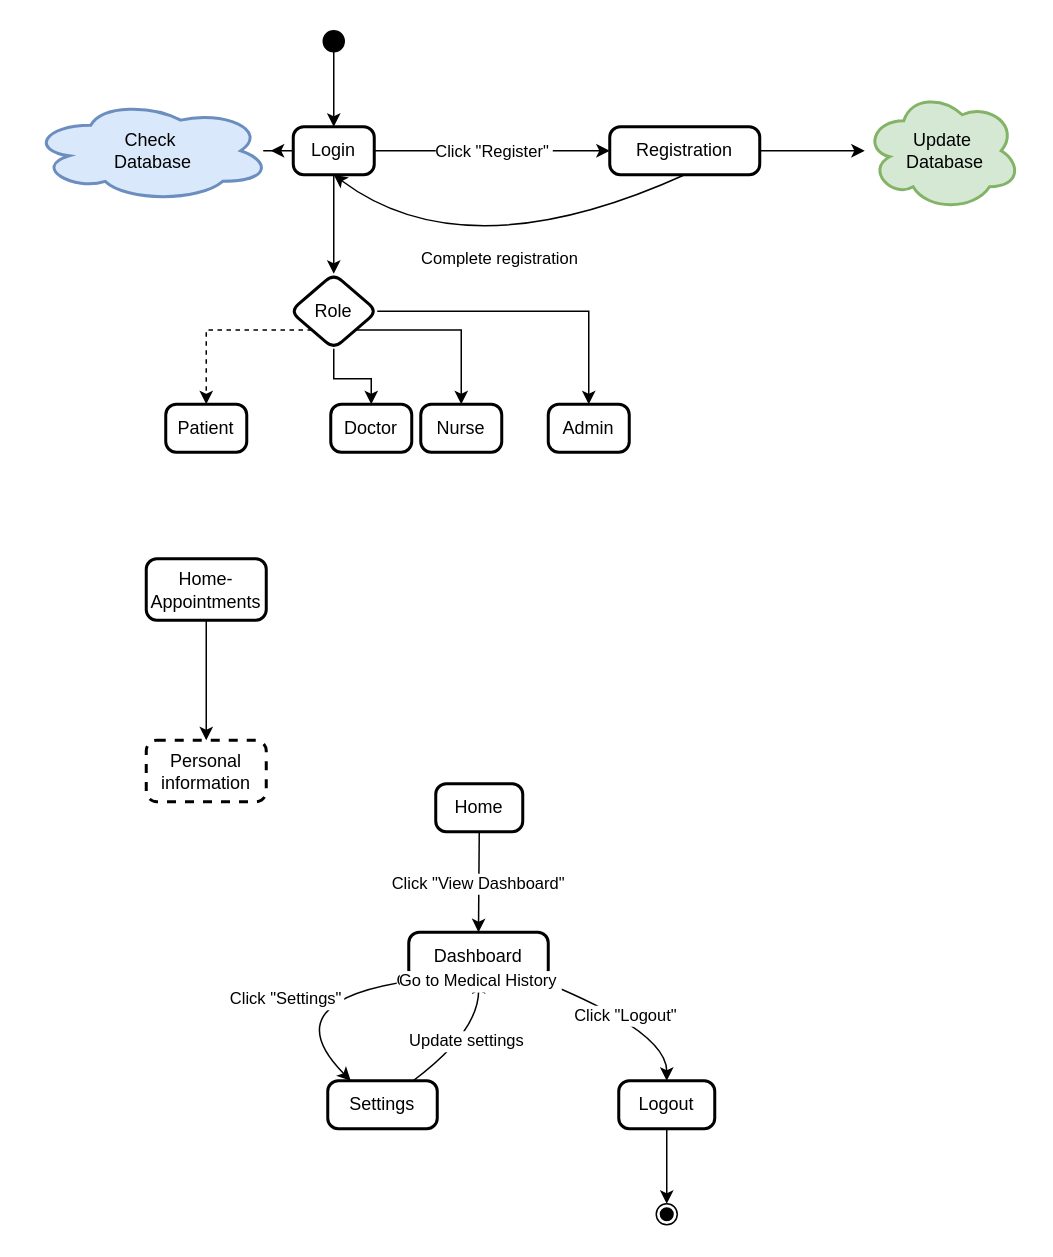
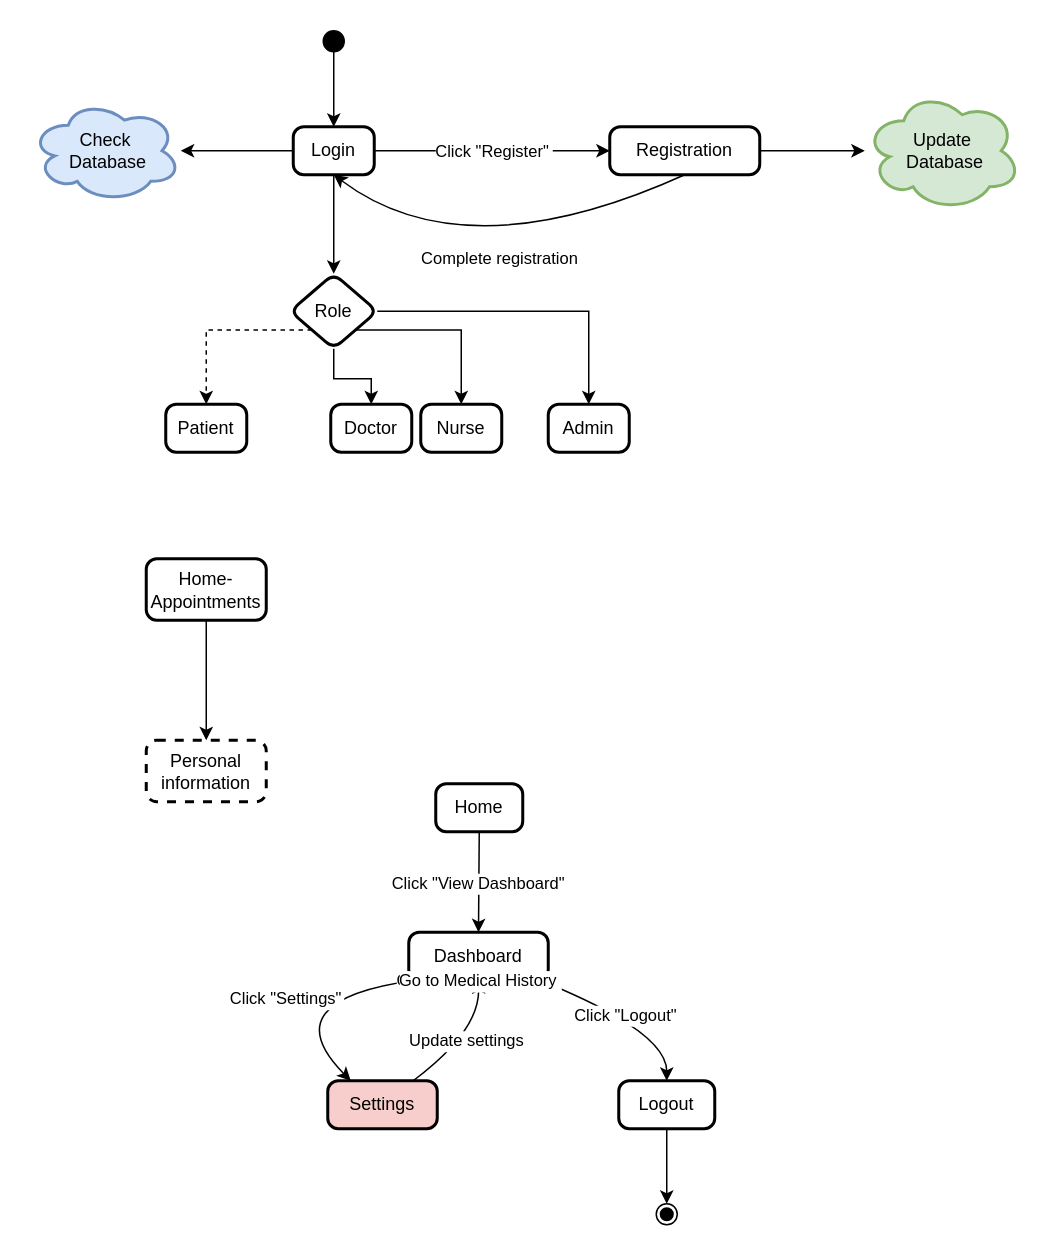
node "Check Database": size 240x102 -> 150x102
node "Settings": fillcolor #ffffff -> #f8cecc
